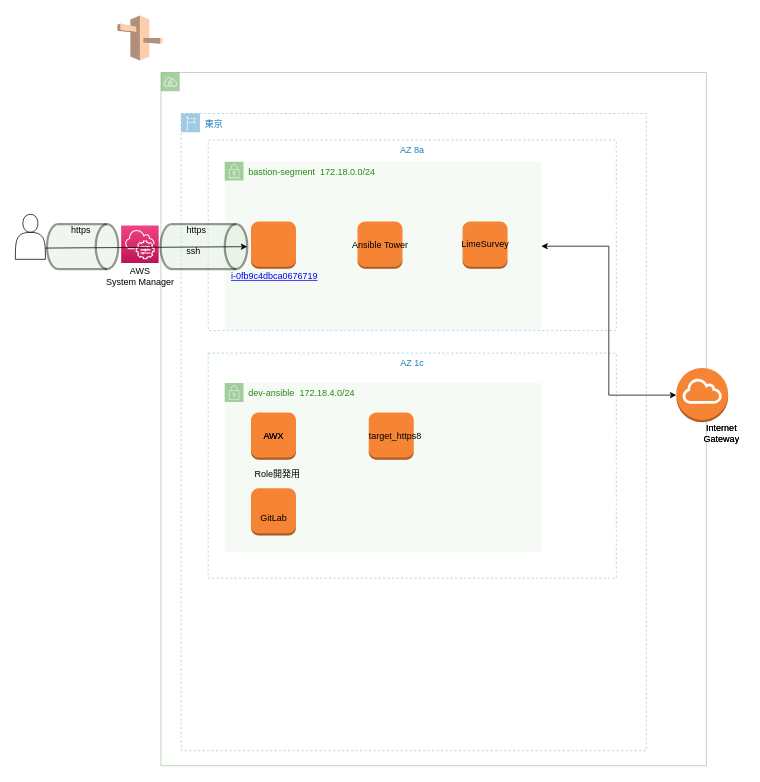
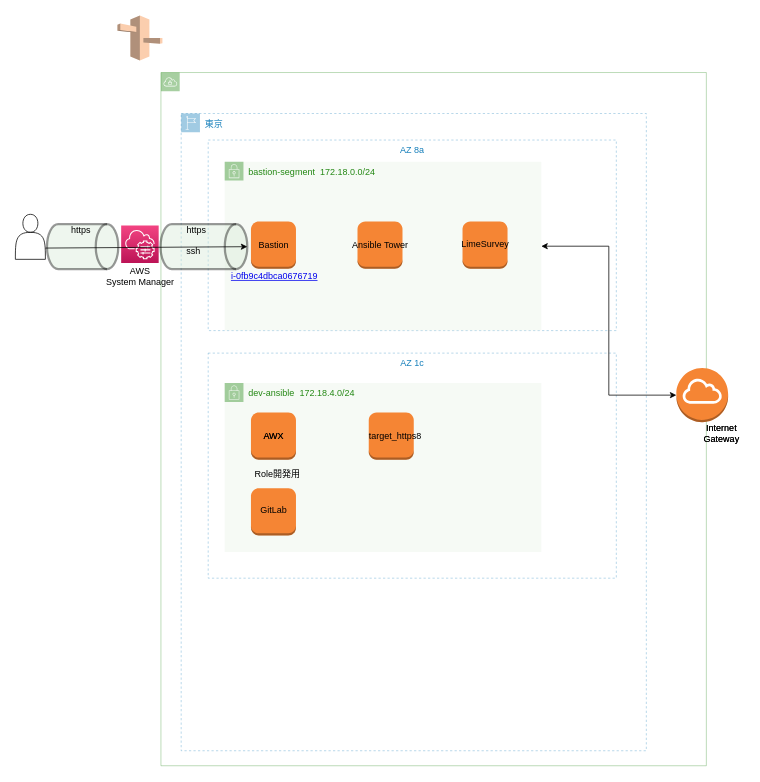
node "Bastion": added
node "GitLab": moved (273, 518) -> (273, 510)
